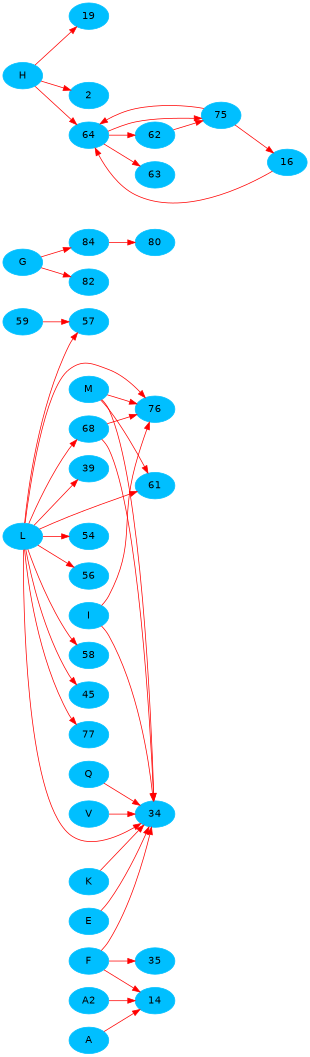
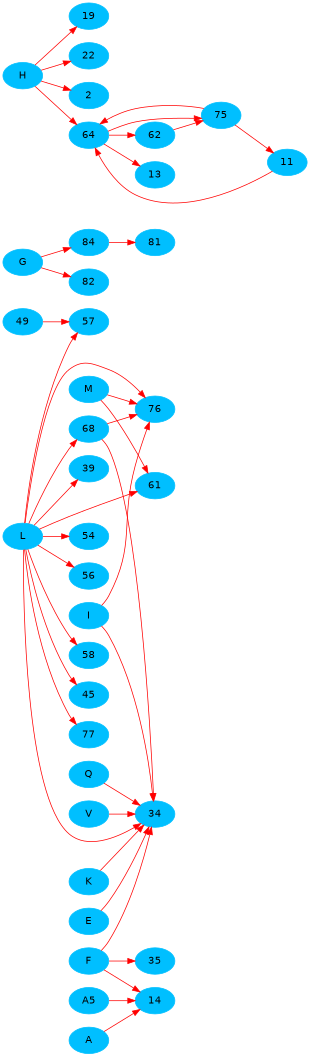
node "22": added
node "16": label "16" -> "11"
node "63": label "63" -> "13"
node "80": label "80" -> "81"
node "59": label "59" -> "49"
edge "M" -> "34": removed
node "A2": label "A2" -> "A5"
